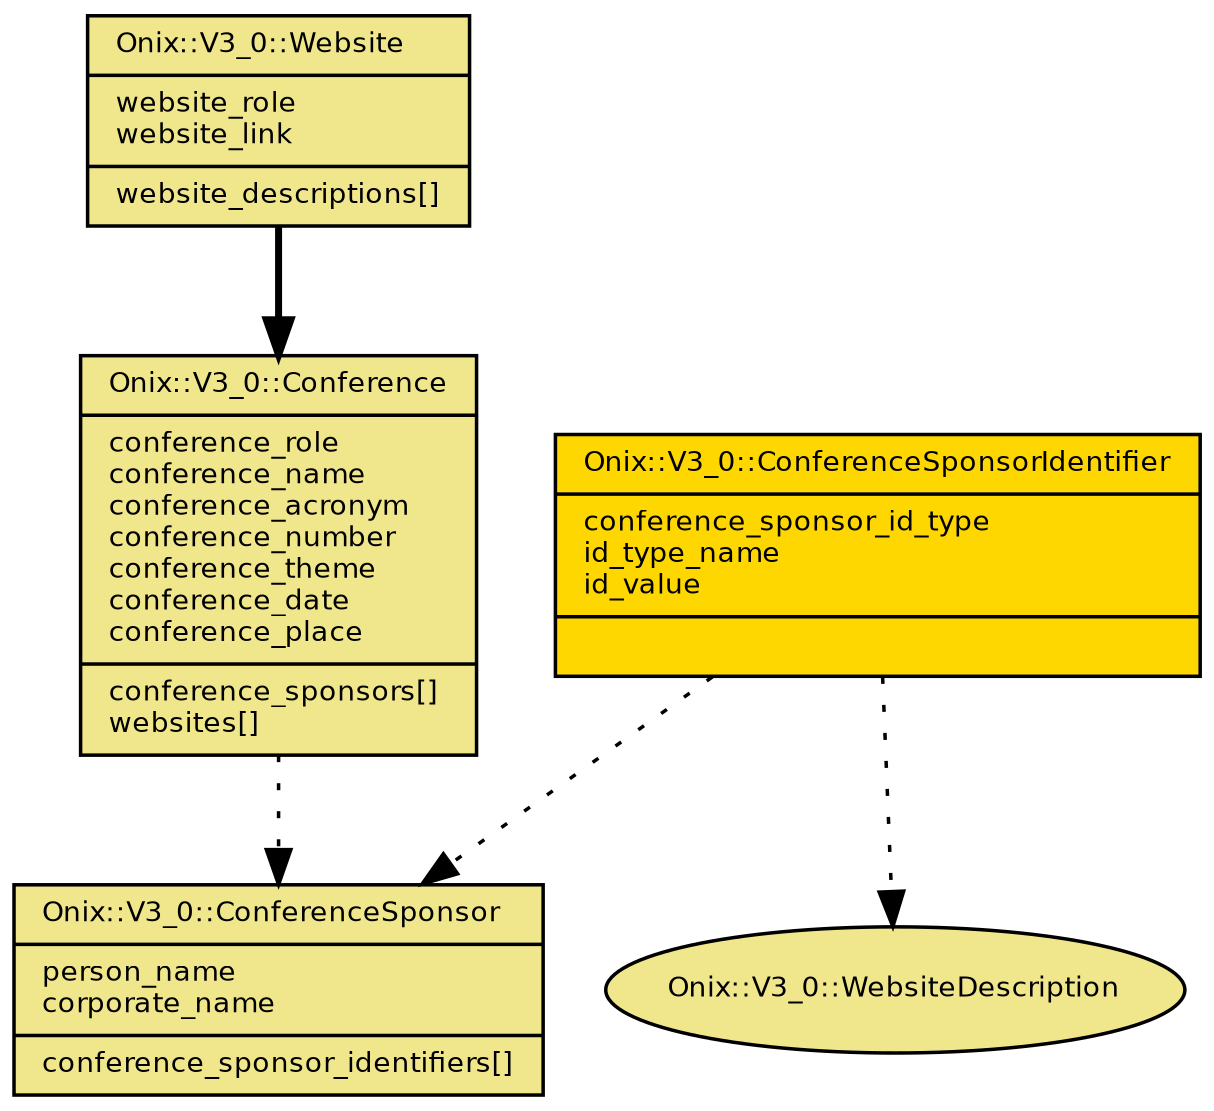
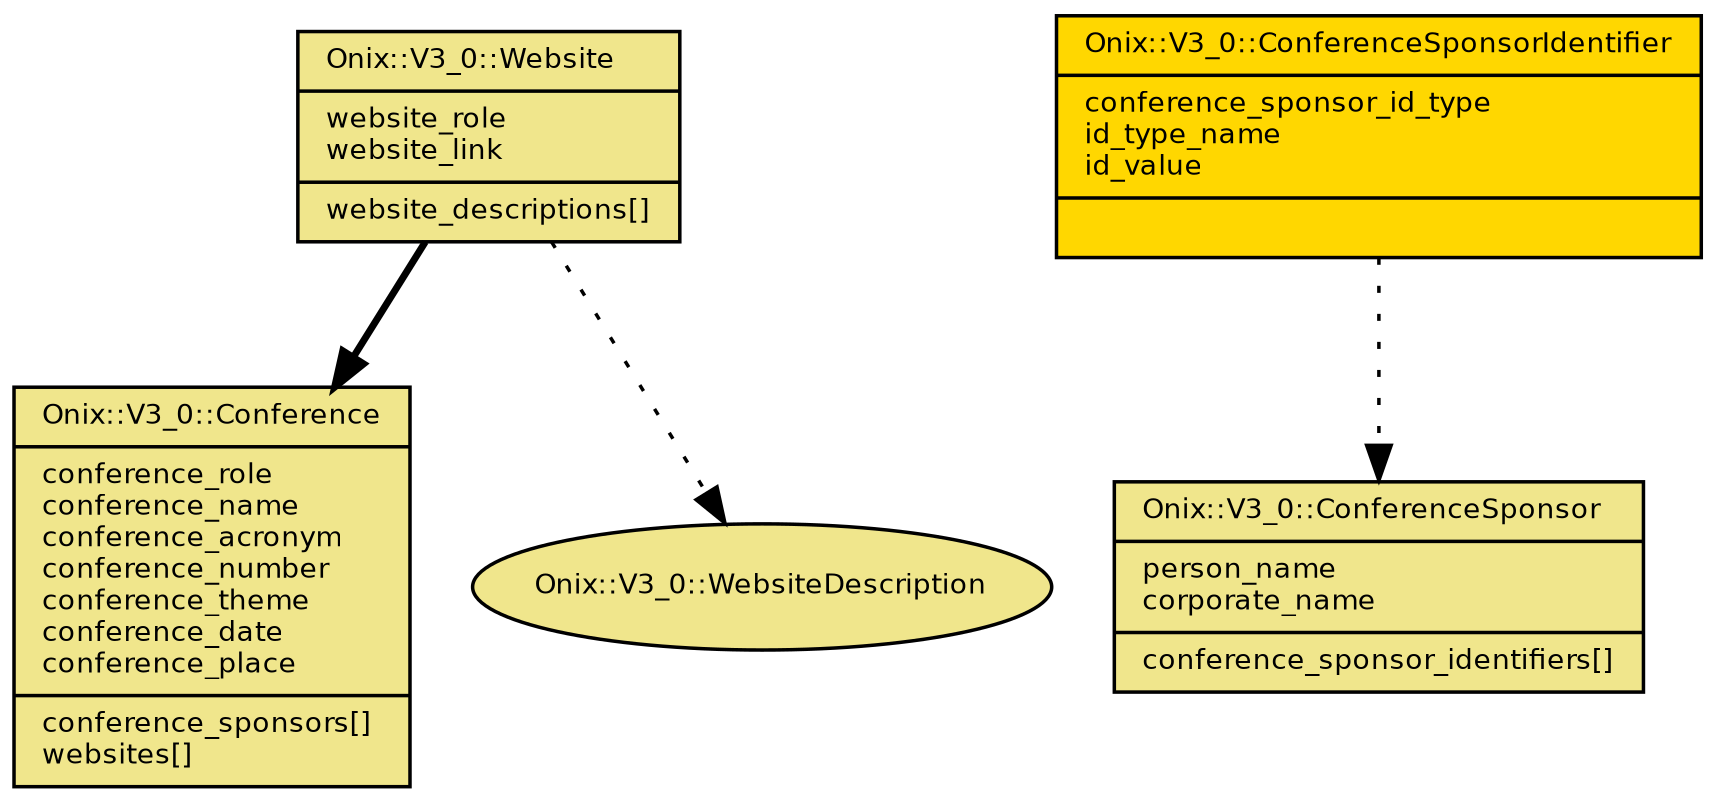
edge "Onix::V3_0::ConferenceSponsorIdentifier" -> "Onix::V3_0::WebsiteDescription": now "Onix::V3_0::Website" -> "Onix::V3_0::WebsiteDescription"
edge "Onix::V3_0::Conference" -> "Onix::V3_0::ConferenceSponsor": removed
